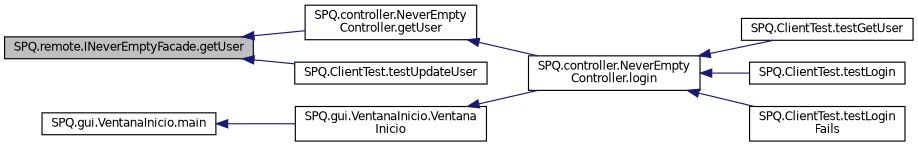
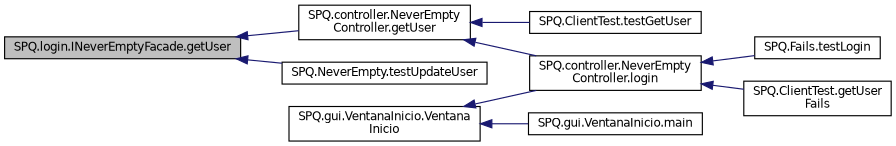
edge "SPQ.ClientTest.testGetUser" -> "SPQ.controller.NeverEmpty Controller.login": now "SPQ.ClientTest.testGetUser" -> "SPQ.controller.NeverEmpty Controller.getUser"
node "SPQ.remote.INeverEmptyFacade.getUser": label "SPQ.remote.INeverEmptyFacade.getUser" -> "SPQ.login.INeverEmptyFacade.getUser"
node "SPQ.ClientTest.testUpdateUser": label "SPQ.ClientTest.testUpdateUser" -> "SPQ.NeverEmpty.testUpdateUser"
node "SPQ.ClientTest.testLogin": label "SPQ.ClientTest.testLogin" -> "SPQ.Fails.testLogin"
edge "SPQ.gui.VentanaInicio.Ventana Inicio" -> "SPQ.gui.VentanaInicio.main": reversed
node "SPQ.ClientTest.testLogin Fails": label "SPQ.ClientTest.testLogin Fails" -> "SPQ.ClientTest.getUser Fails"
